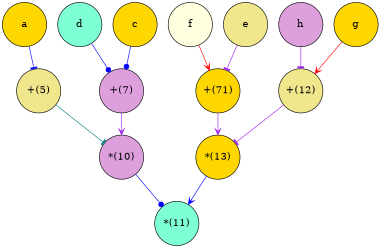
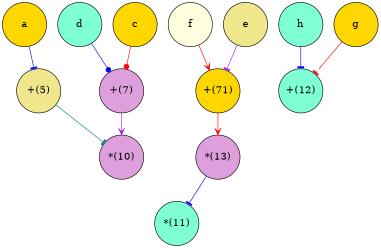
node "h": fillcolor plum -> aquamarine
edge "c" -> "+(7)": color blue -> red
edge "g" -> "+(12)": arrowhead vee -> tee
edge "h" -> "+(12)": color purple -> blue
node "+(12)": fillcolor khaki -> aquamarine
edge "+(71)" -> "*(13)": color purple -> red
edge "+(12)" -> "*(13)": removed
node "*(13)": fillcolor gold -> plum
edge "*(10)" -> "*(11)": removed
edge "*(13)" -> "*(11)": arrowhead vee -> tee
